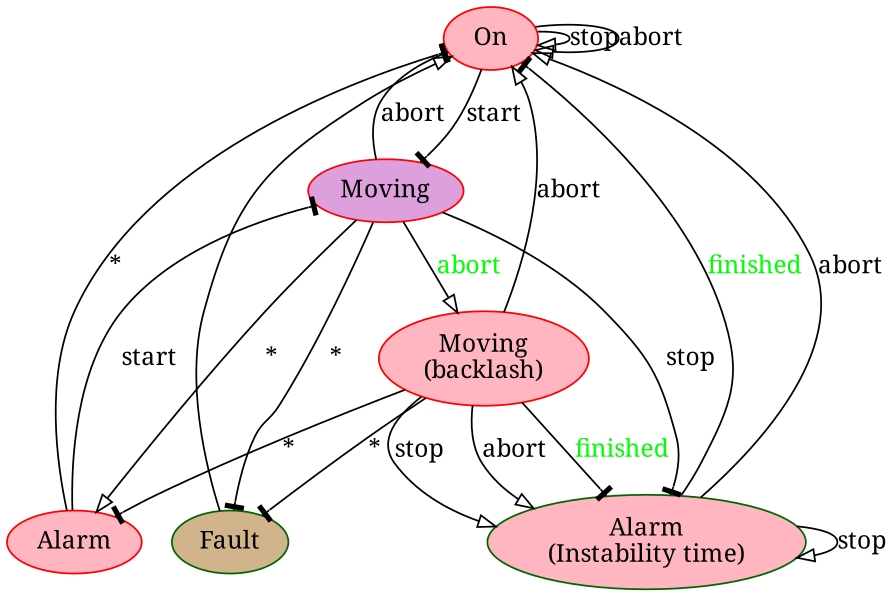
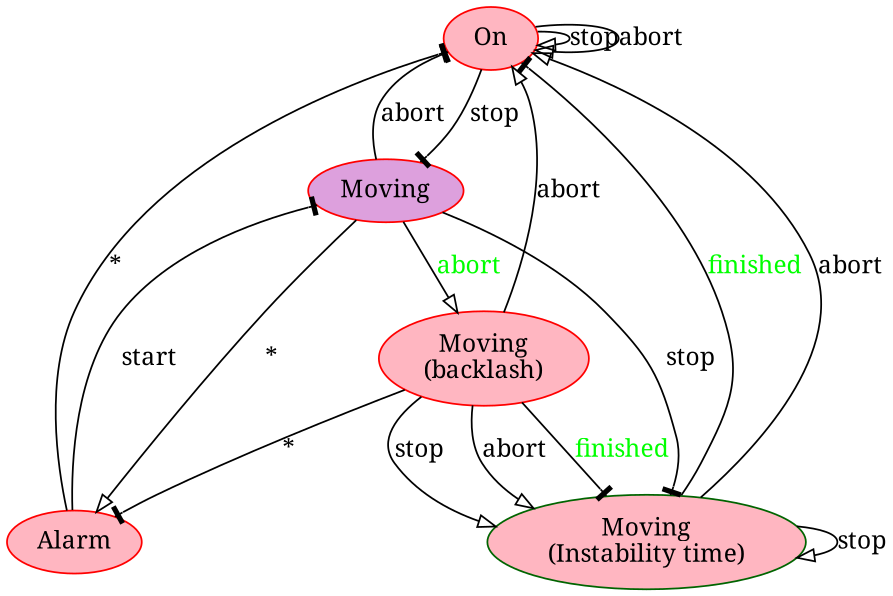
edge "On" -> "Moving": label "start" -> "stop"
node "Fault": removed
node "Alarm (Instability time)": label "Alarm (Instability time)" -> "Moving (Instability time)"
